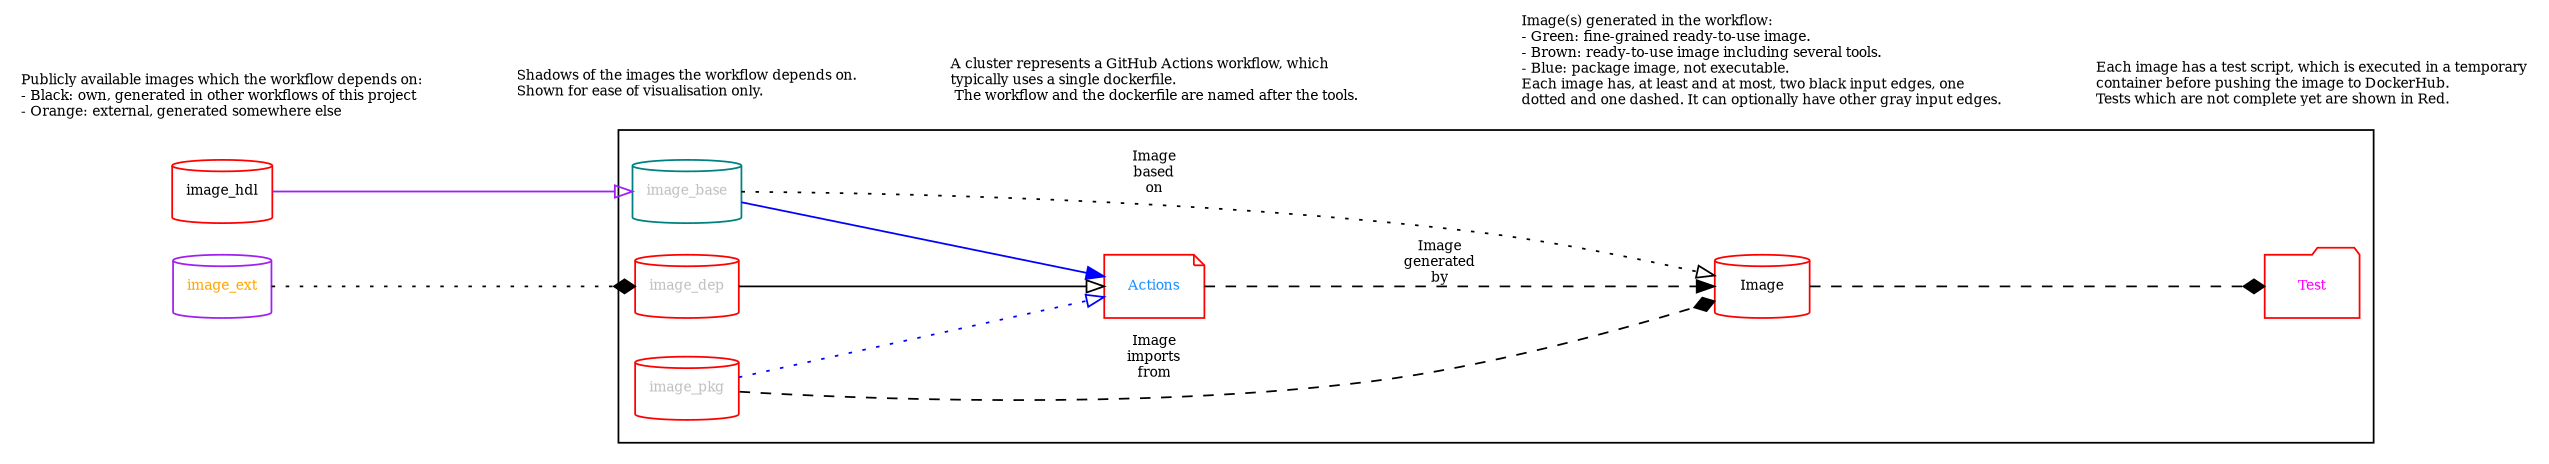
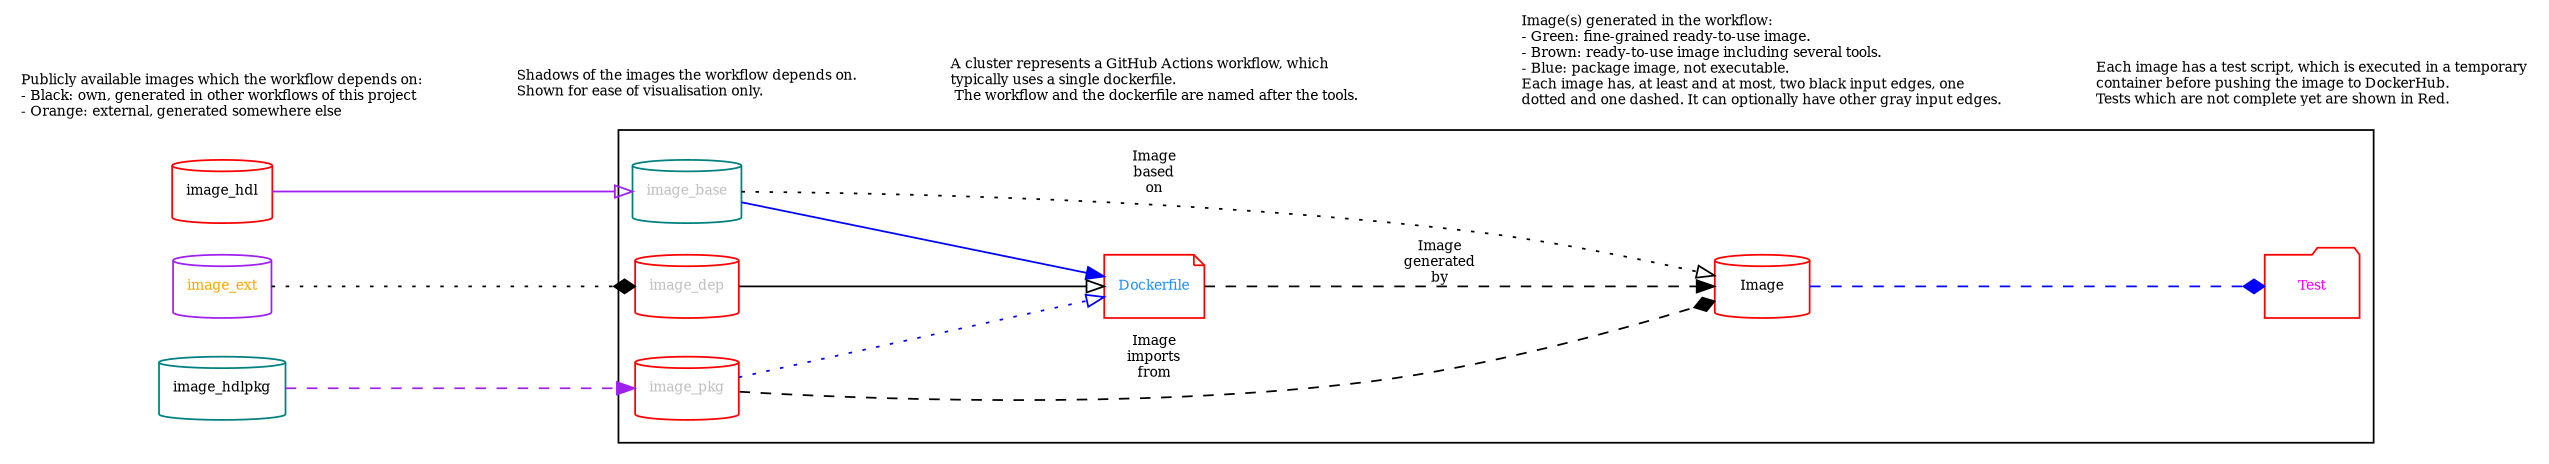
node "Actions": label "Actions" -> "Dockerfile"
edge "Image" -> "Test": color black -> blue
node "image_hdlpkg": added
